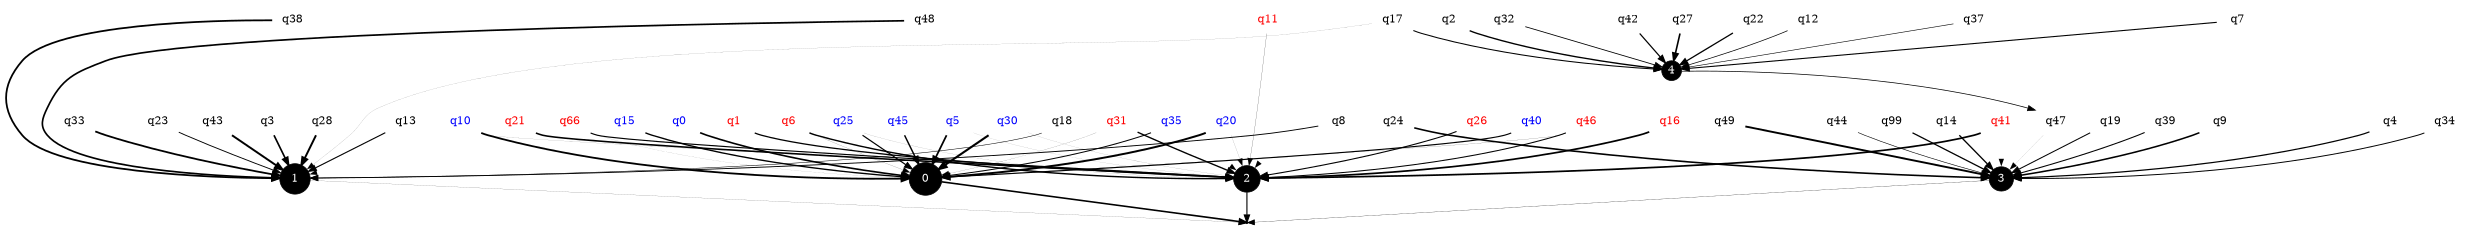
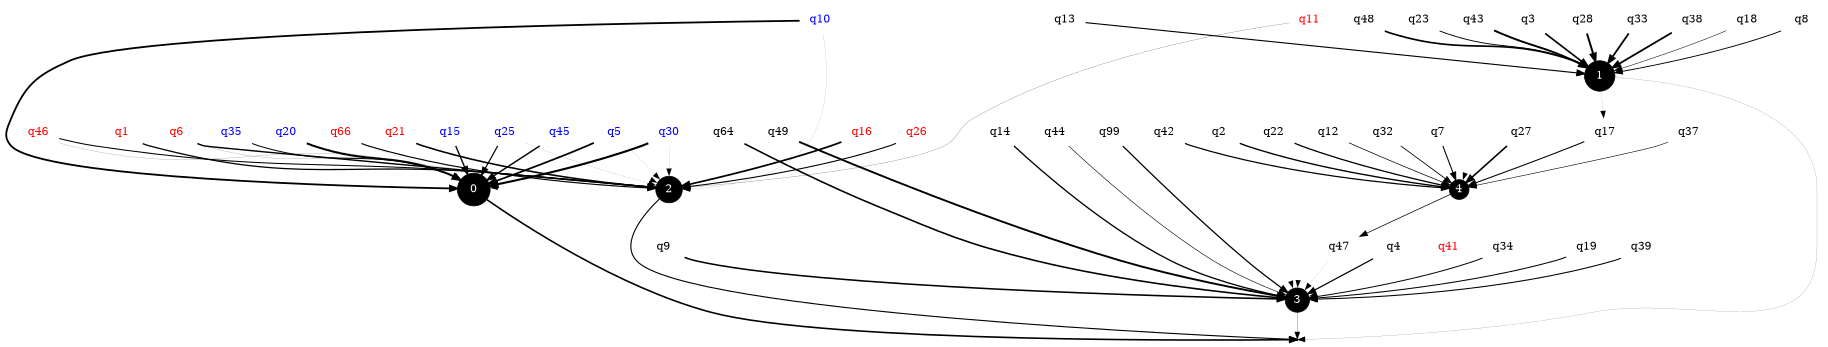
edge "q17" -> "1": reversed
node "q0": removed
node "q31": removed
node "q24": label "q24" -> "q64"
node "q40": removed
edge "q41" -> "2": removed
